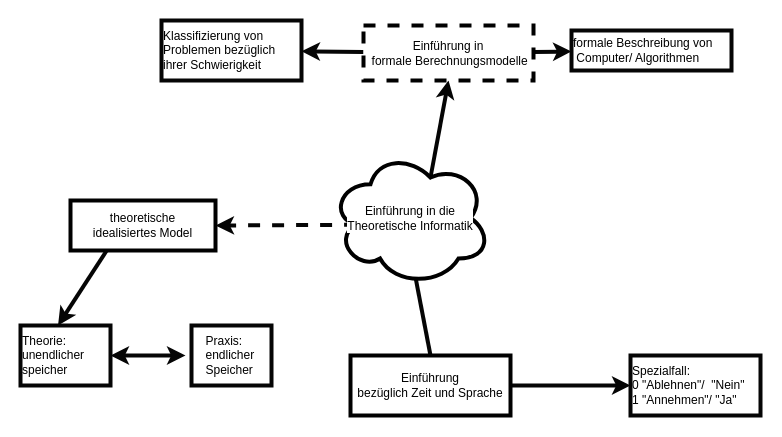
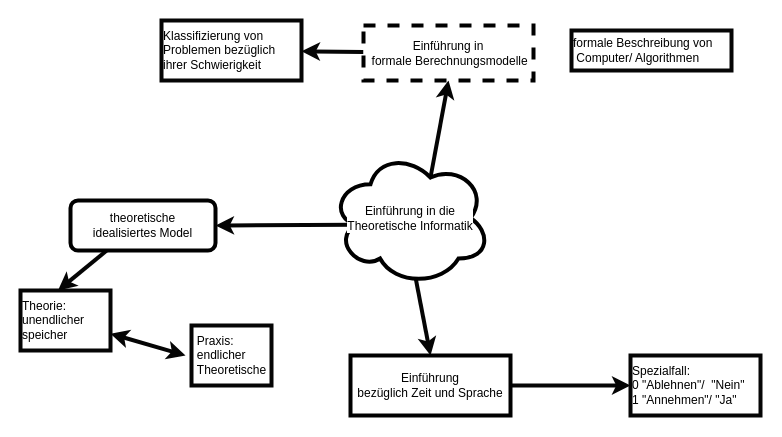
edge "Einführung in formale Berechnungsmodelle" -> "formale Beschreibung von Computer/ Algorithmen": removed
edge "Einführung in die Theoretische Informatik" -> "theoretische idealisiertes Model": style dashed -> solid
node "theoretische idealisiertes Model": shape rectangle -> rounded rectangle
edge "Einführung in die Theoretische Informatik" -- "Einführung bezüglich Zeit und Sprache": arrowhead none -> classic
node "Theorie: unendlicher speicher": moved (66, 356) -> (66, 321)
node "Praxis: endlicher Speicher": label "Praxis: endlicher Speicher" -> "Praxis: endlicher Theoretische"
